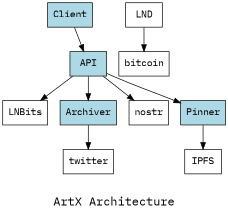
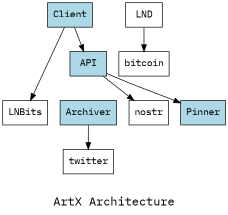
edge "API" -> "Archiver": removed
edge "API" -> "LNBits": now "Client" -> "LNBits"
node "IPFS": removed
